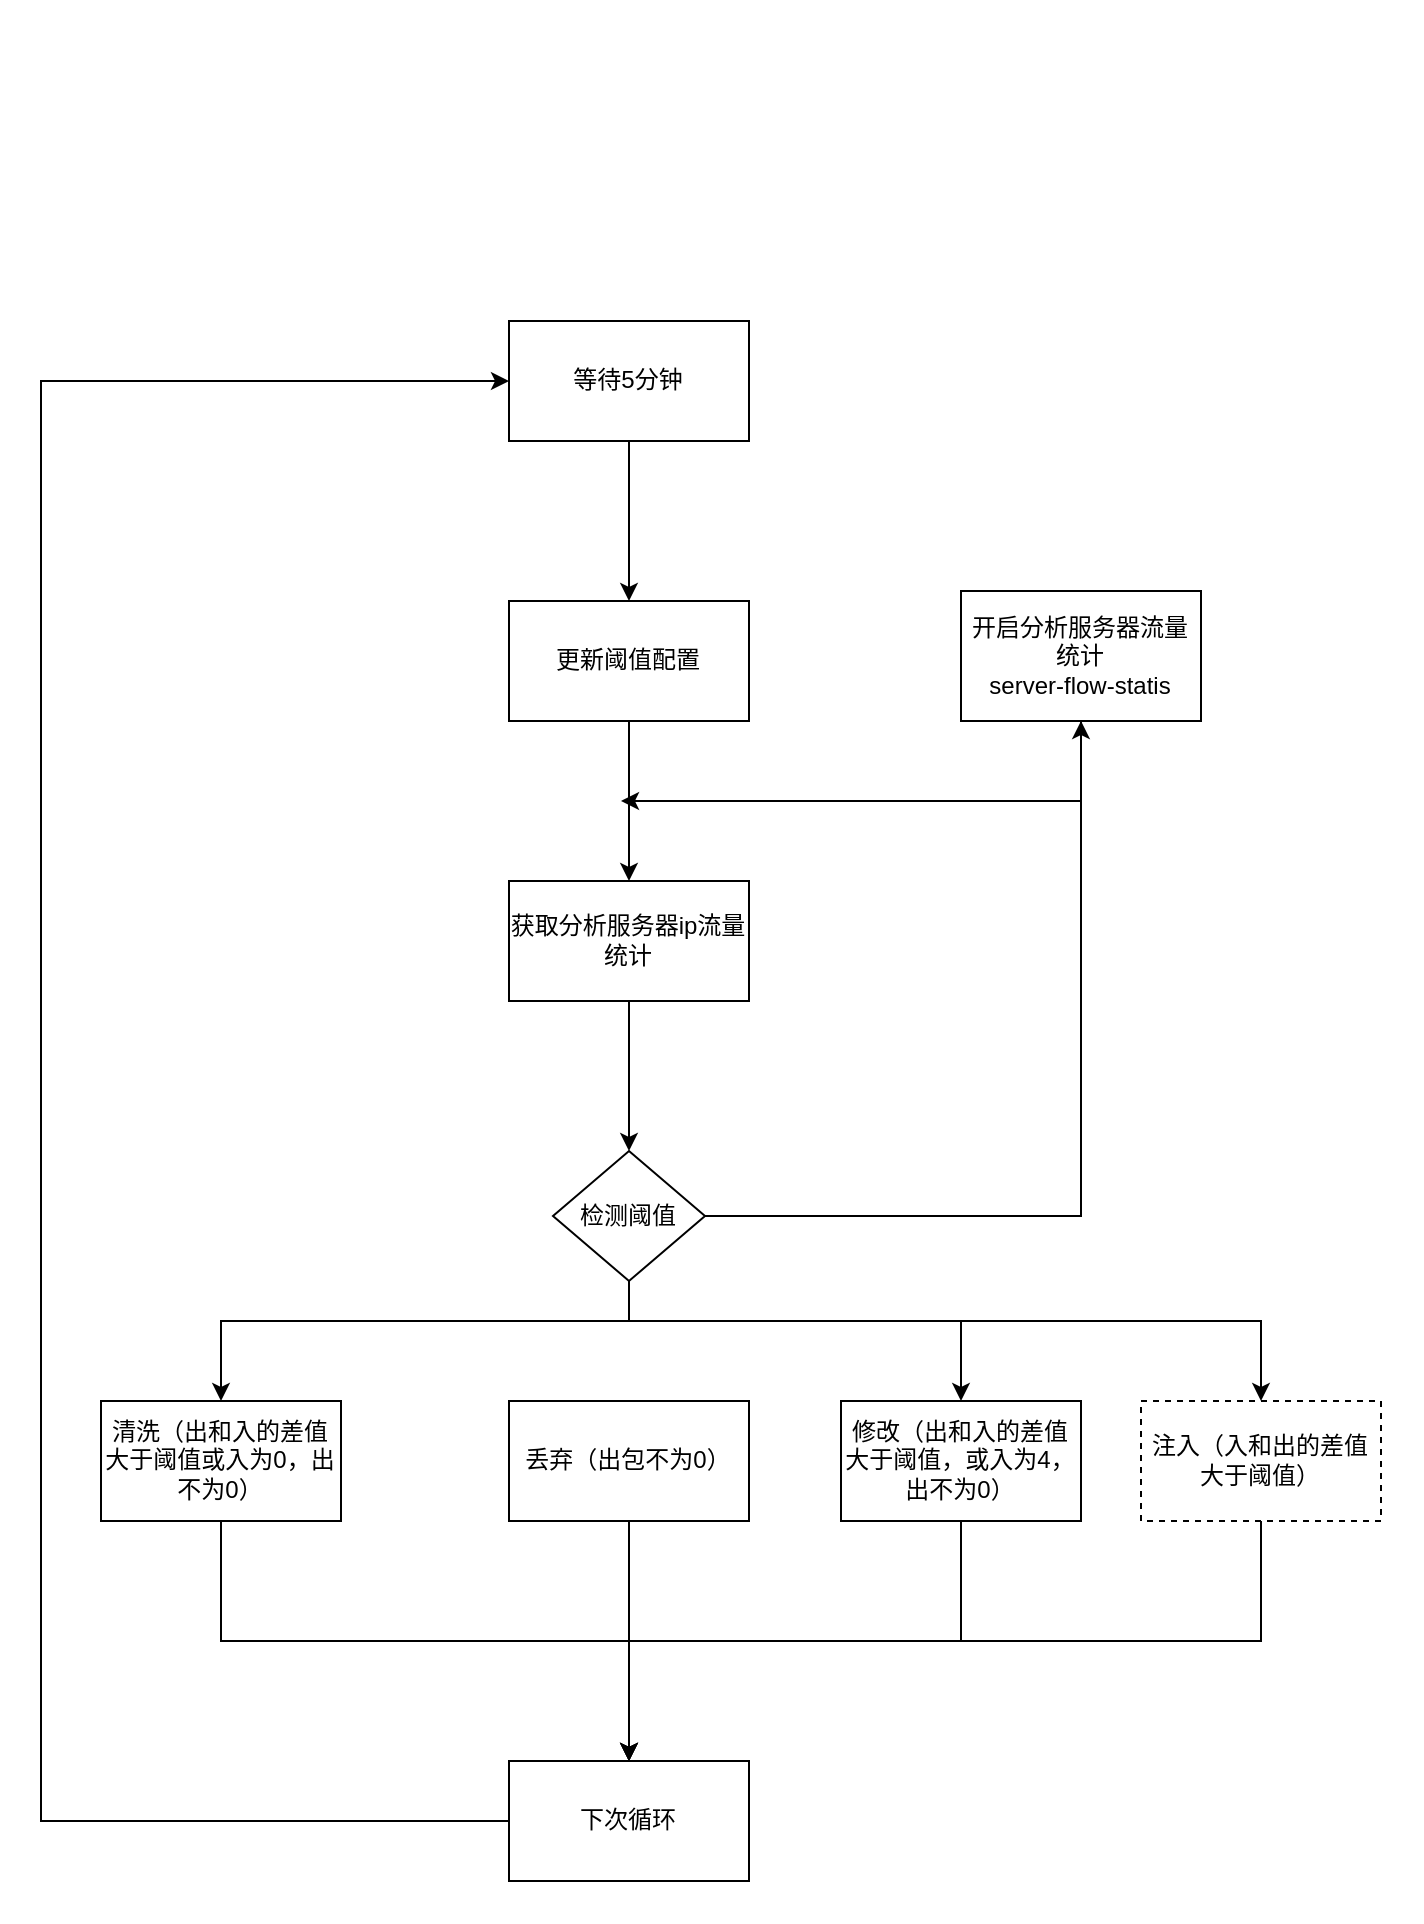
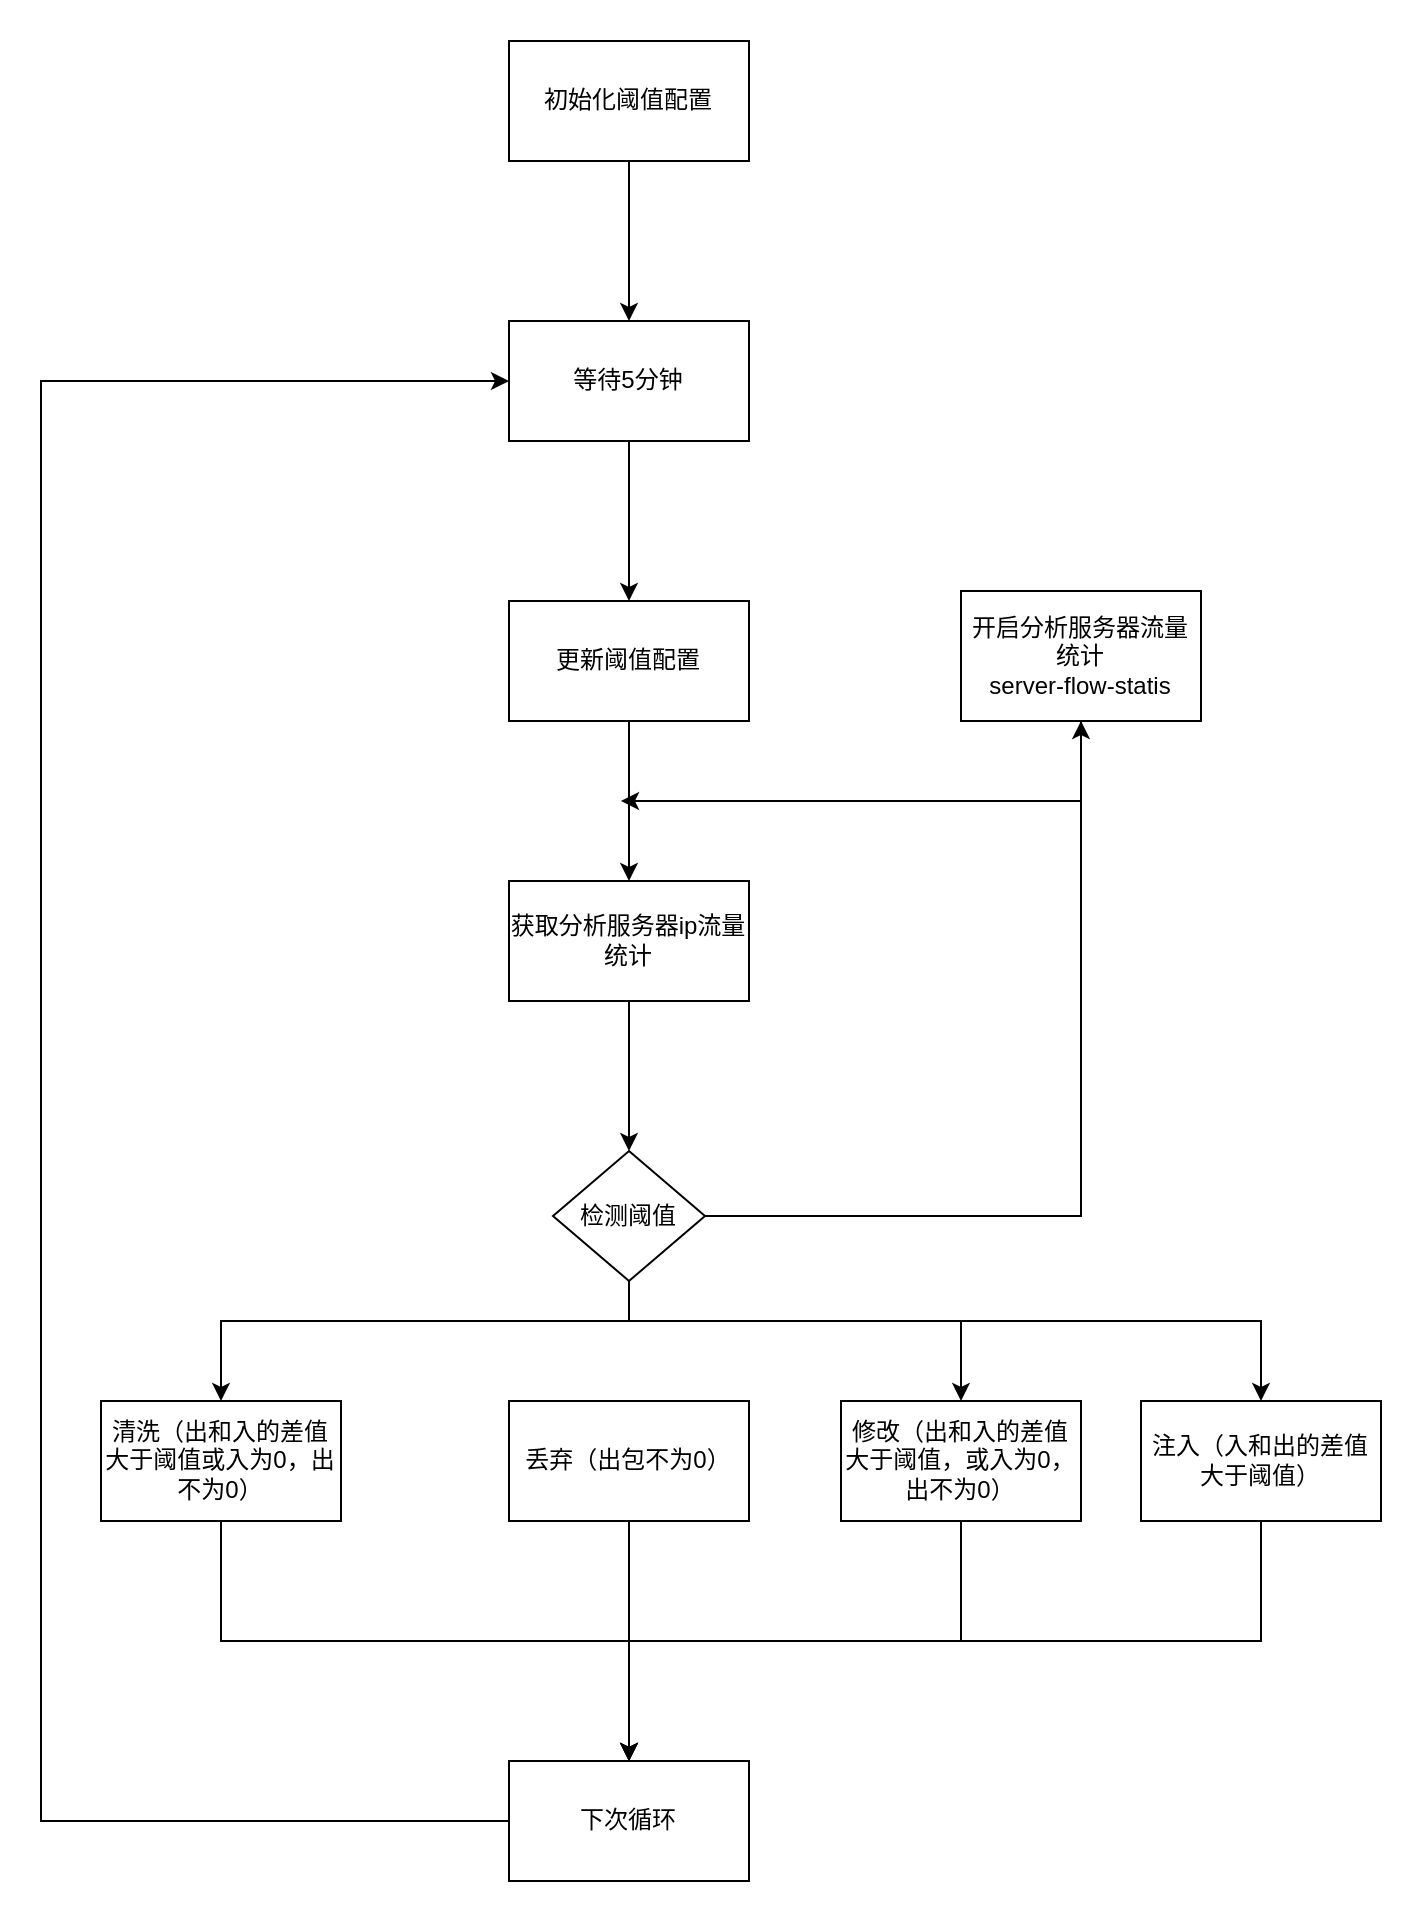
node "初始化阈值配置": added
edge "初始化阈值配置" -> "等待5分钟": added
node "修改（出和入的差值大于阈值，或入为4，出不为0）": label "修改（出和入的差值大于阈值，或入为4，出不为0）" -> "修改（出和入的差值大于阈值，或入为0，出不为0）"
node "注入（入和出的差值大于阈值）": style dashed -> solid
